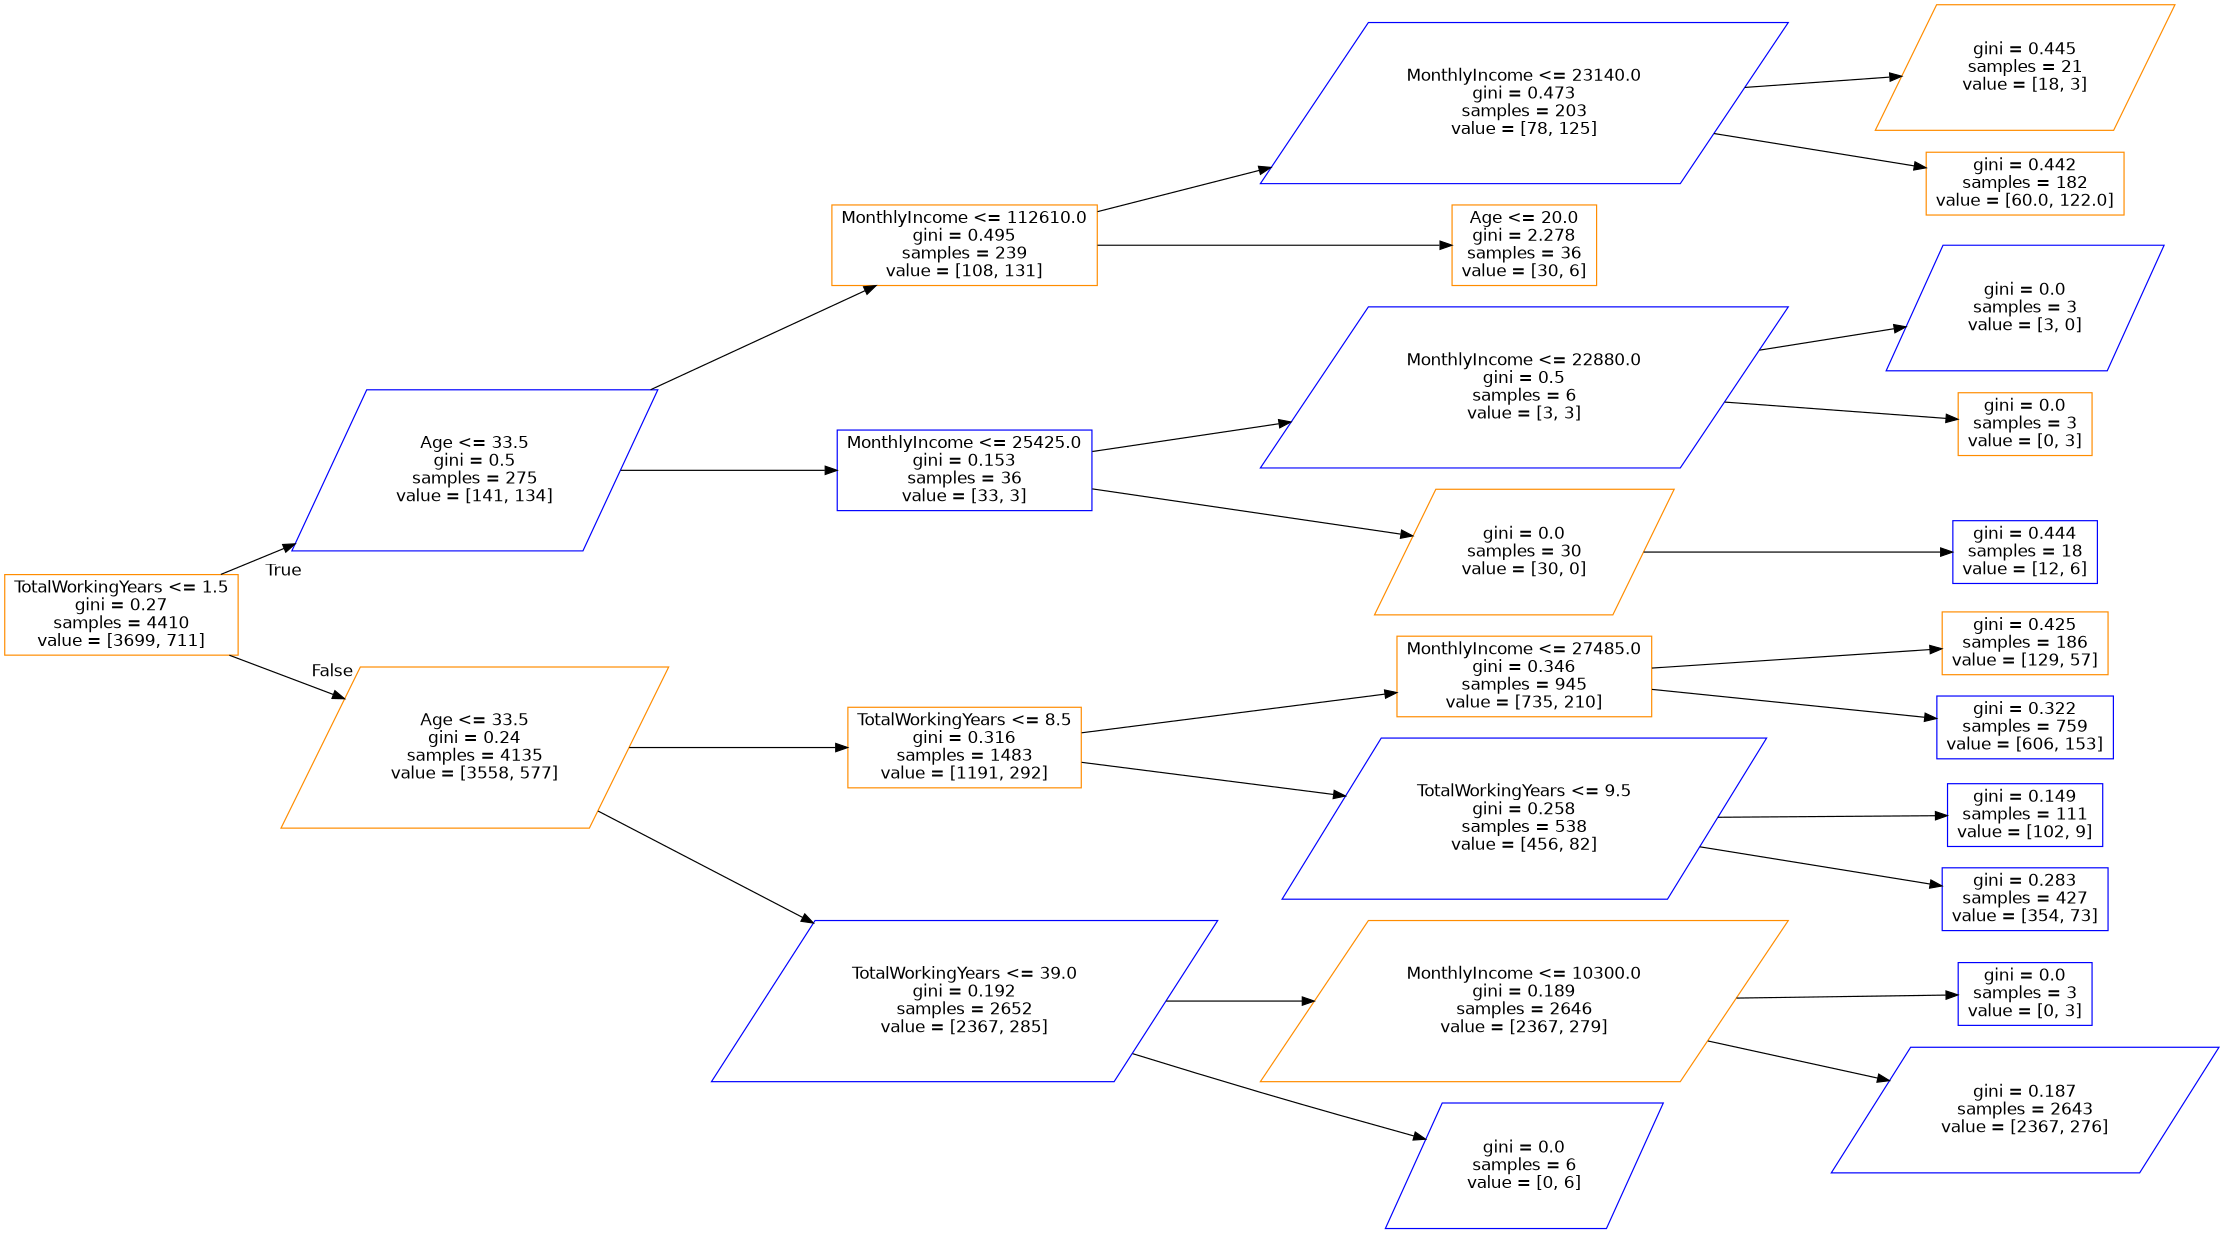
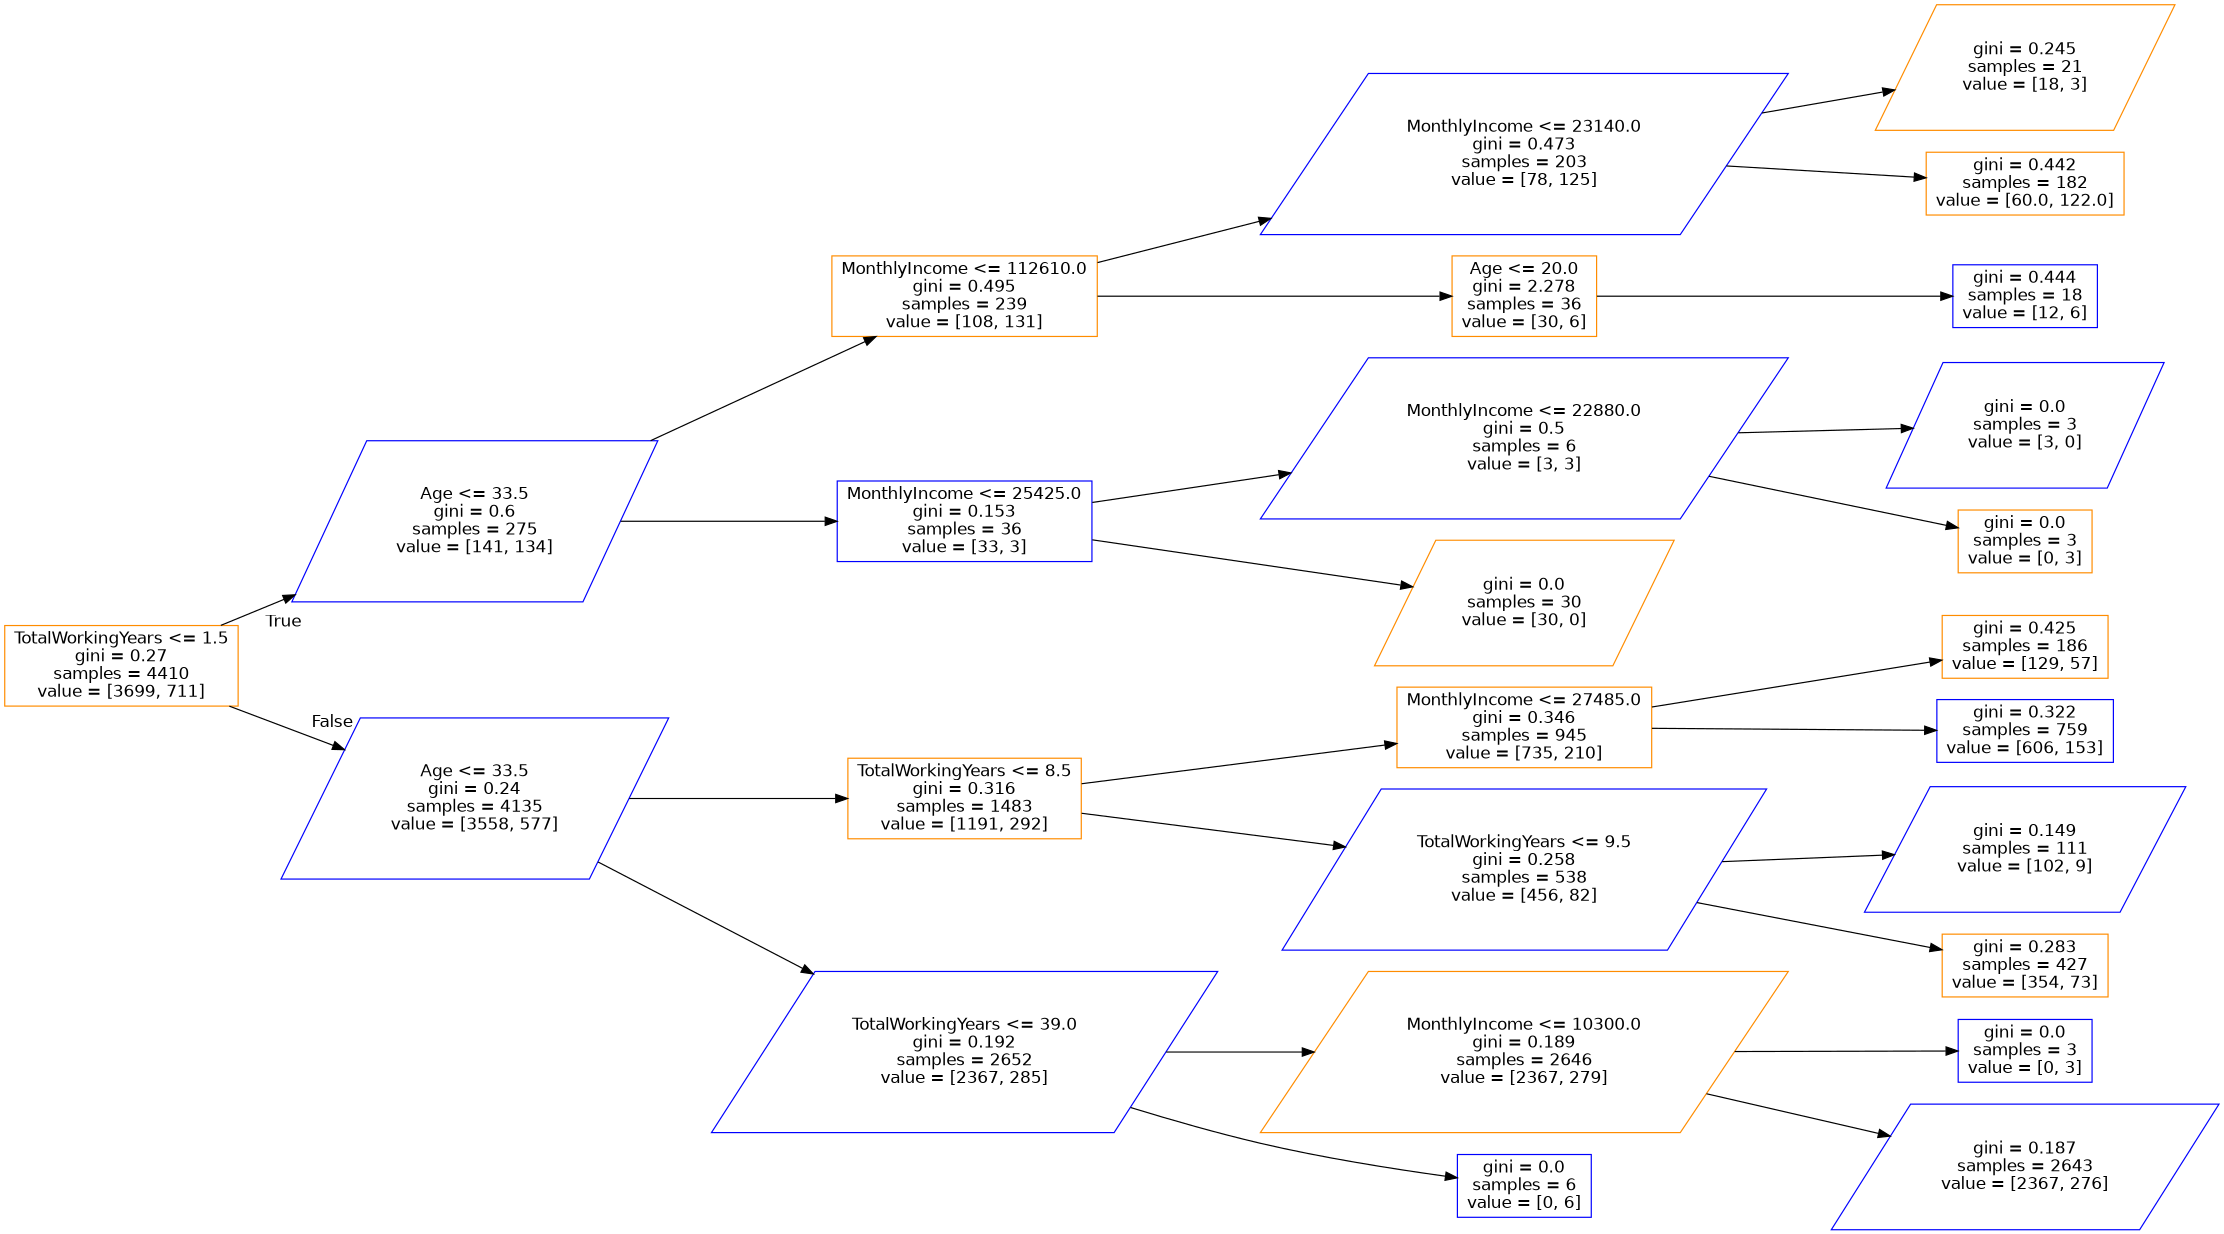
node "gini = 0.445 samples = 21 value = [18, 3]": label "gini = 0.445 samples = 21 value = [18, 3]" -> "gini = 0.245 samples = 21 value = [18, 3]"
node "Age <= 33.5 gini = 0.5 samples = 275 value = [141, 134]": label "Age <= 33.5 gini = 0.5 samples = 275 value = [141, 134]" -> "Age <= 33.5 gini = 0.6 samples = 275 value = [141, 134]"
edge "gini = 0.0 samples = 30 value = [30, 0]" -> "gini = 0.444 samples = 18 value = [12, 6]": now "Age <= 20.0 gini = 2.278 samples = 36 value = [30, 6]" -> "gini = 0.444 samples = 18 value = [12, 6]"
node "Age <= 33.5 gini = 0.24 samples = 4135 value = [3558, 577]": color darkorange -> blue
node "gini = 0.149 samples = 111 value = [102, 9]": shape box -> parallelogram
node "gini = 0.283 samples = 427 value = [354, 73]": color blue -> darkorange
node "gini = 0.0 samples = 6 value = [0, 6]": shape parallelogram -> box
